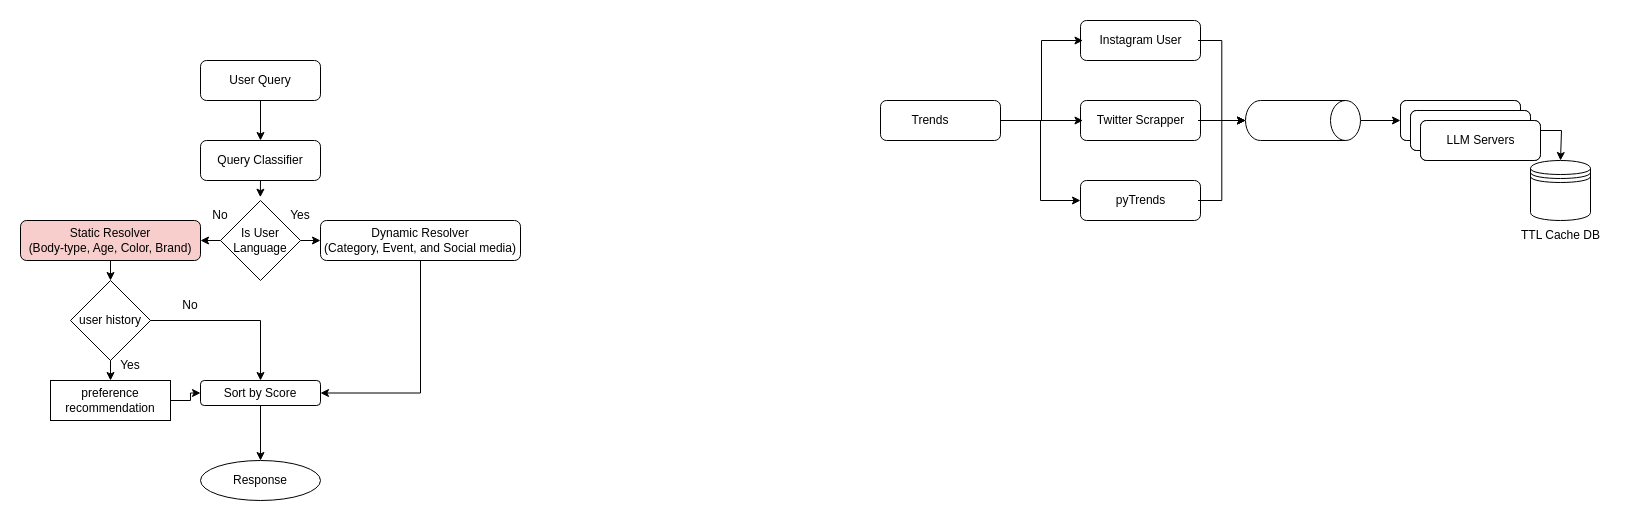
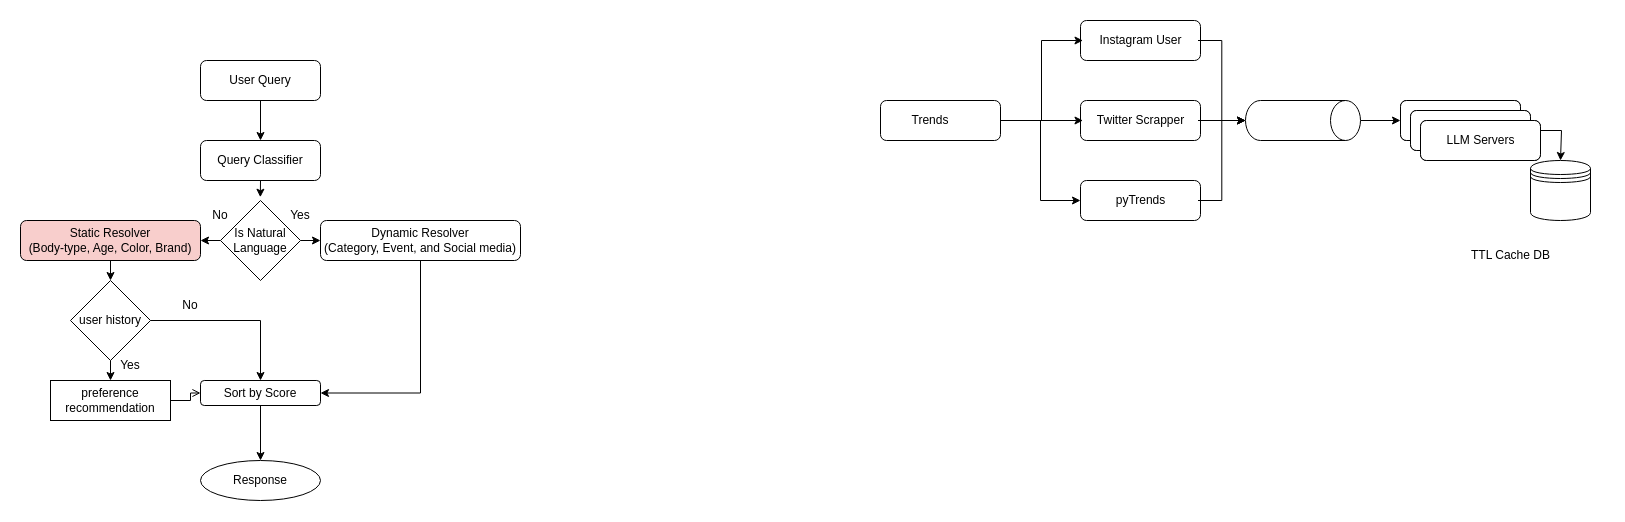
node "TTL Cache DB": moved (1561, 236) -> (1511, 256)
node "Is User Language": label "Is User Language" -> "Is Natural Language"
edge "preference recommendation" -> "Sort by Score": arrowhead classic -> open
